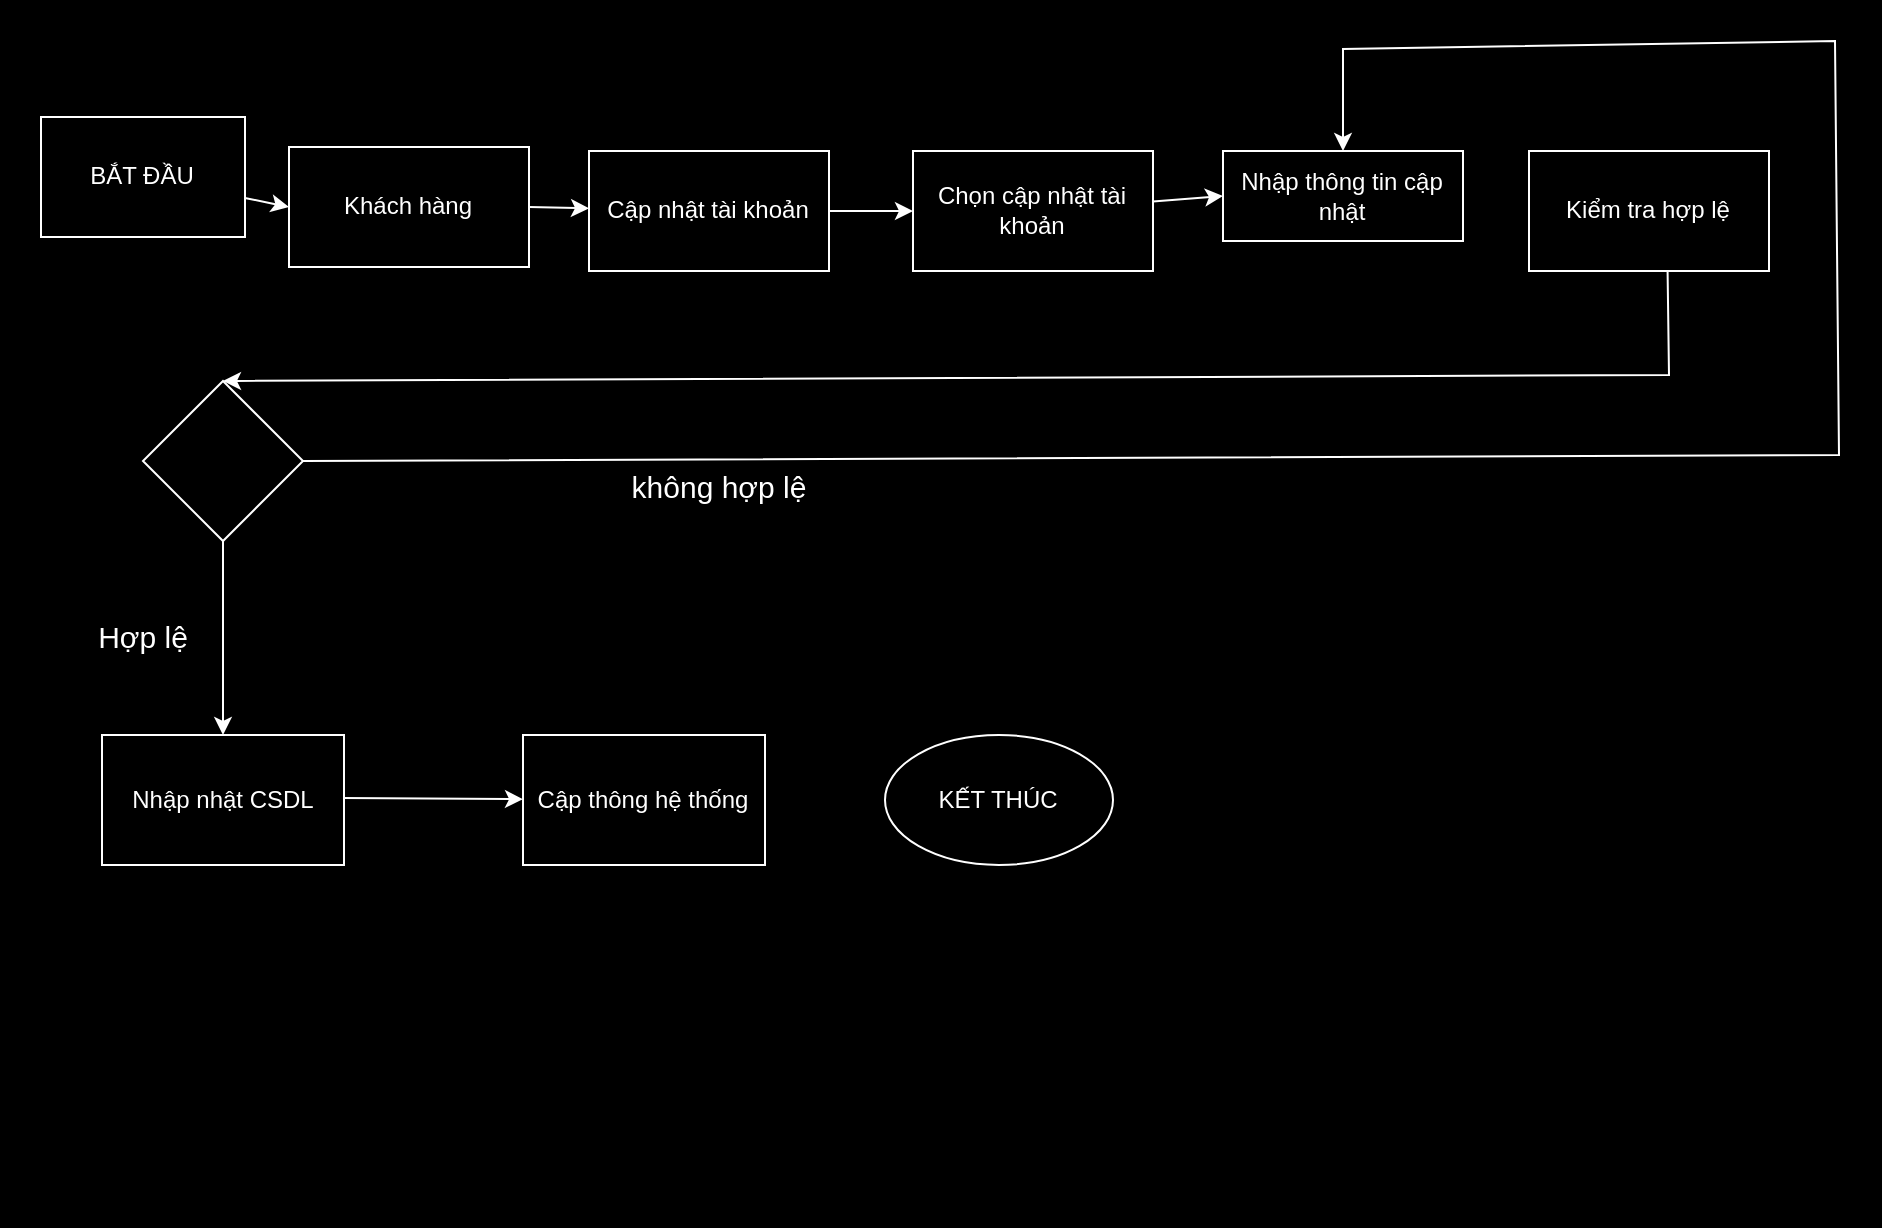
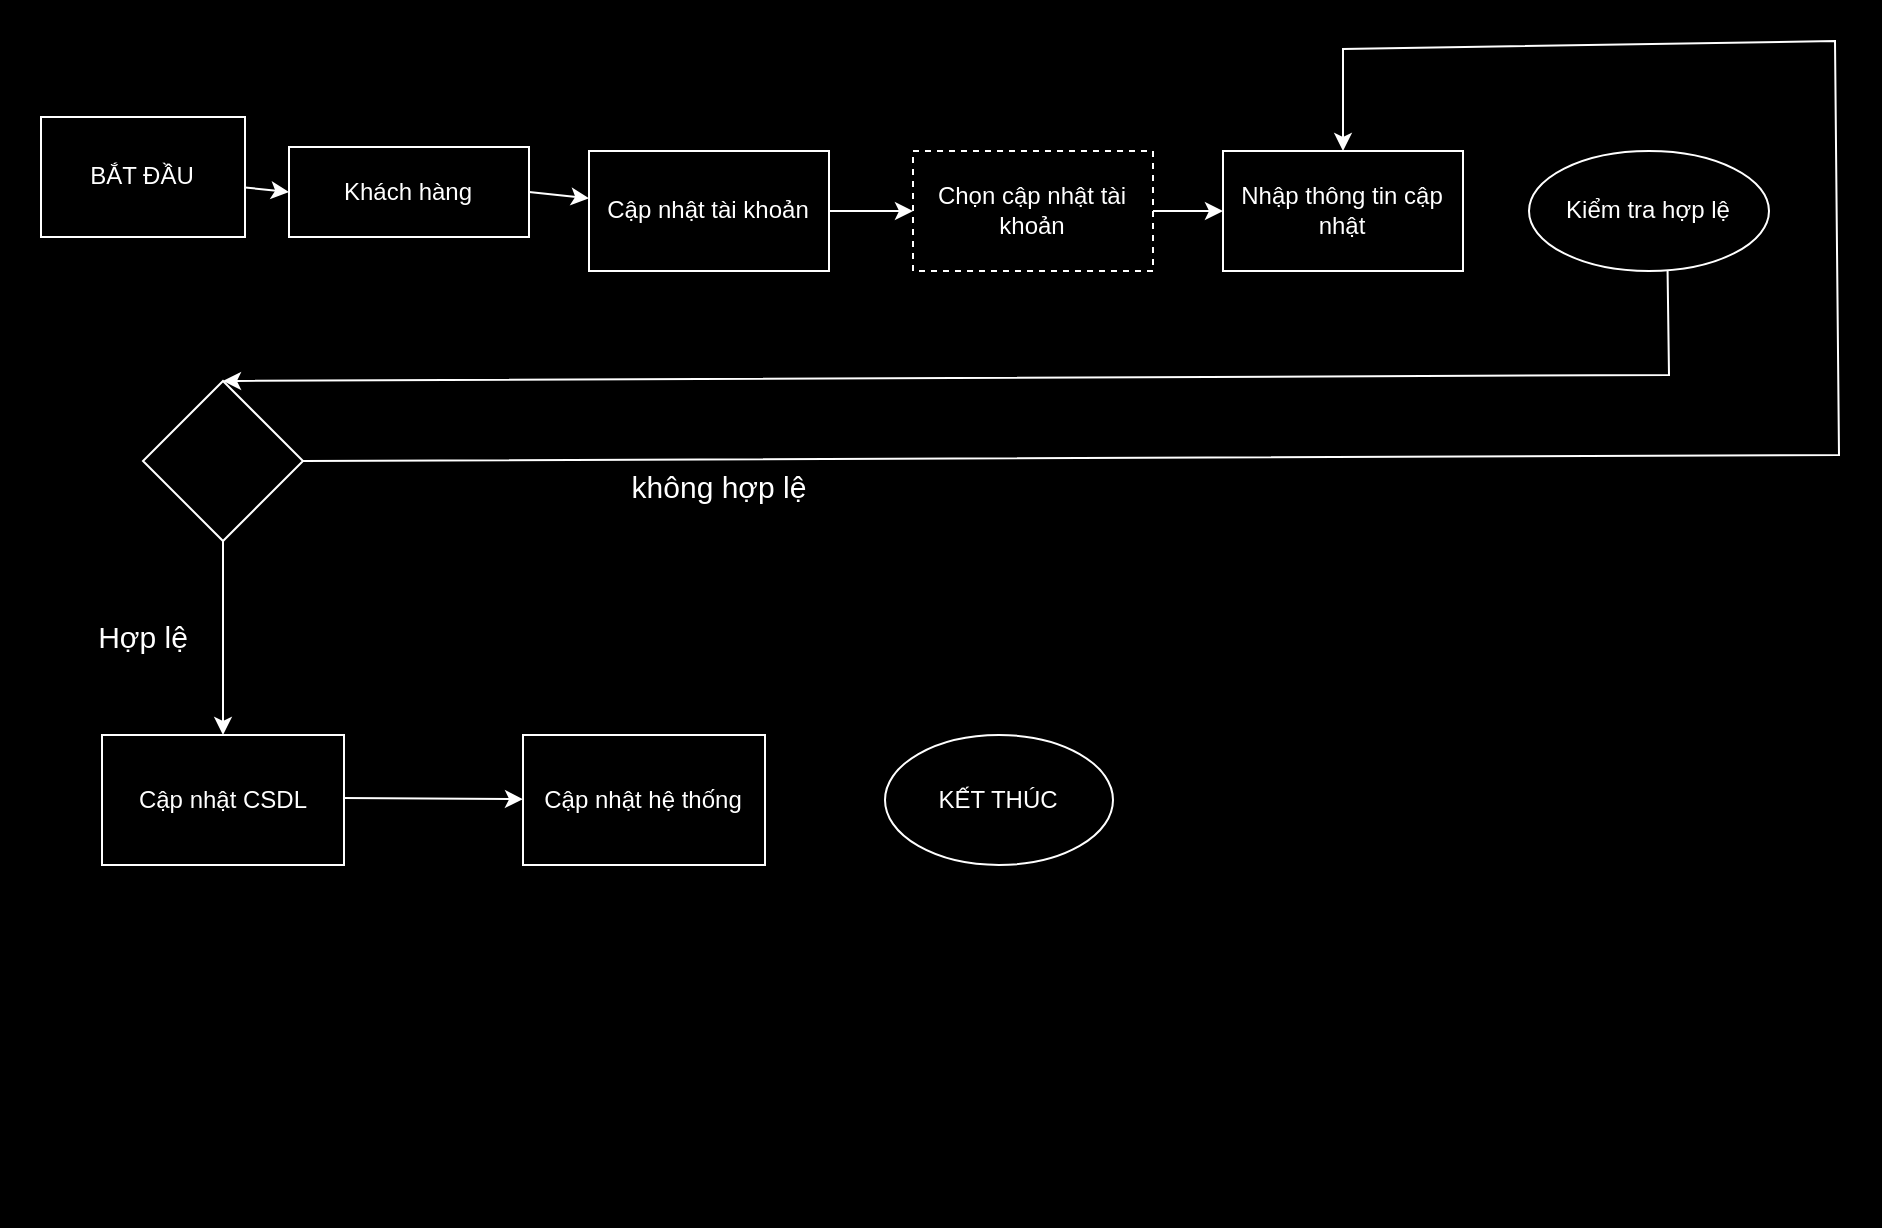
node "Nhập thông tin cập nhật": size 240x90 -> 240x120
node "Khách hàng": size 240x120 -> 240x90
node "Chọn cập nhật tài khoản": style solid -> dashed
node "Kiểm tra hợp lệ": shape rectangle -> ellipse
node "Nhập nhật CSDL": label "Nhập nhật CSDL" -> "Cập nhật CSDL"
node "Cập thông hệ thống": label "Cập thông hệ thống" -> "Cập nhật hệ thống"
